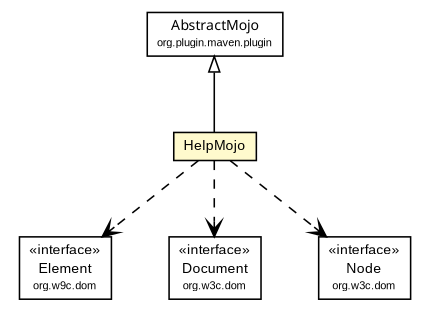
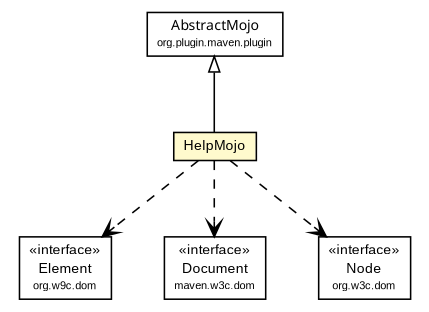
node "Document": text "org.w3c.dom" -> "maven.w3c.dom"
